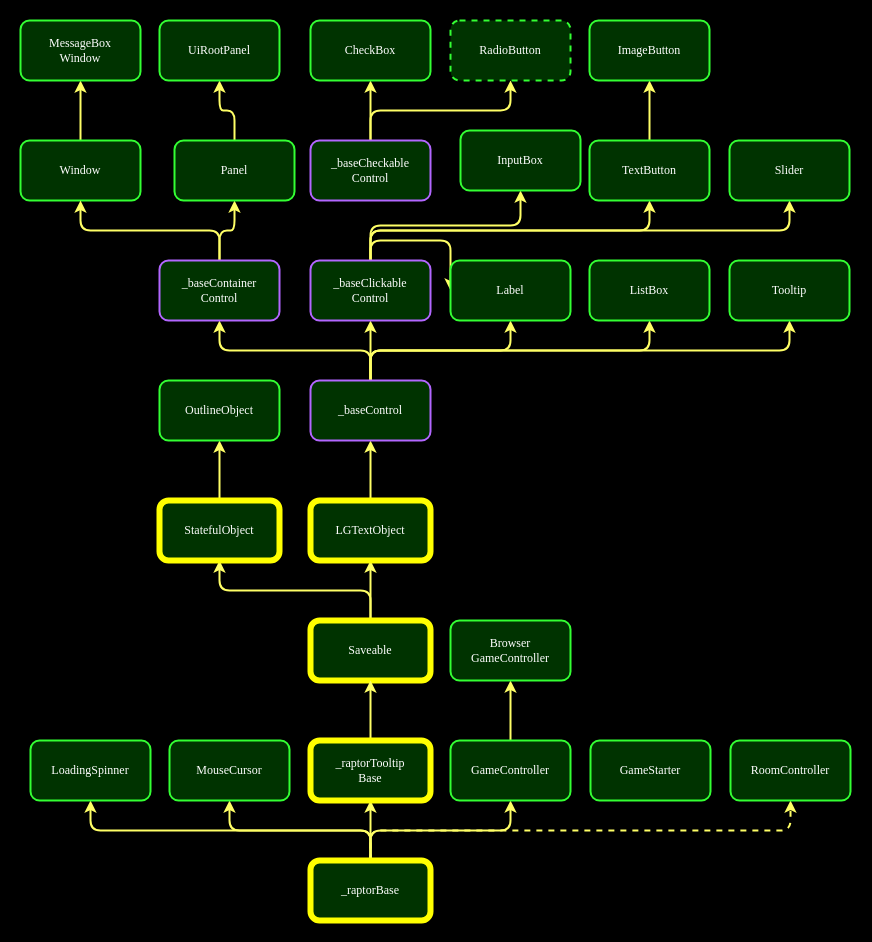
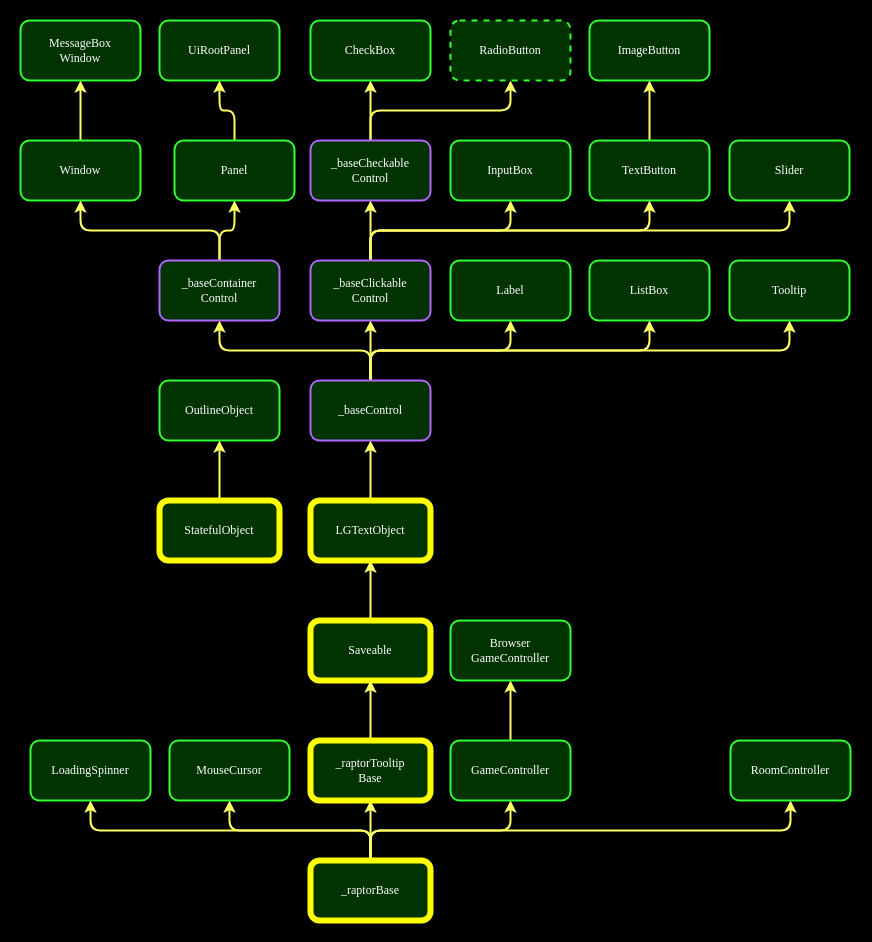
node "InputBox": moved (521, 161) -> (511, 171)
edge "_baseClickable Control" -> "Label": now "_baseClickable Control" -> "_baseCheckable Control"
edge "Saveable" -> "StatefulObject": removed
node "GameStarter": removed
edge "_raptorBase" -> "RoomController": style dashed -> solid
